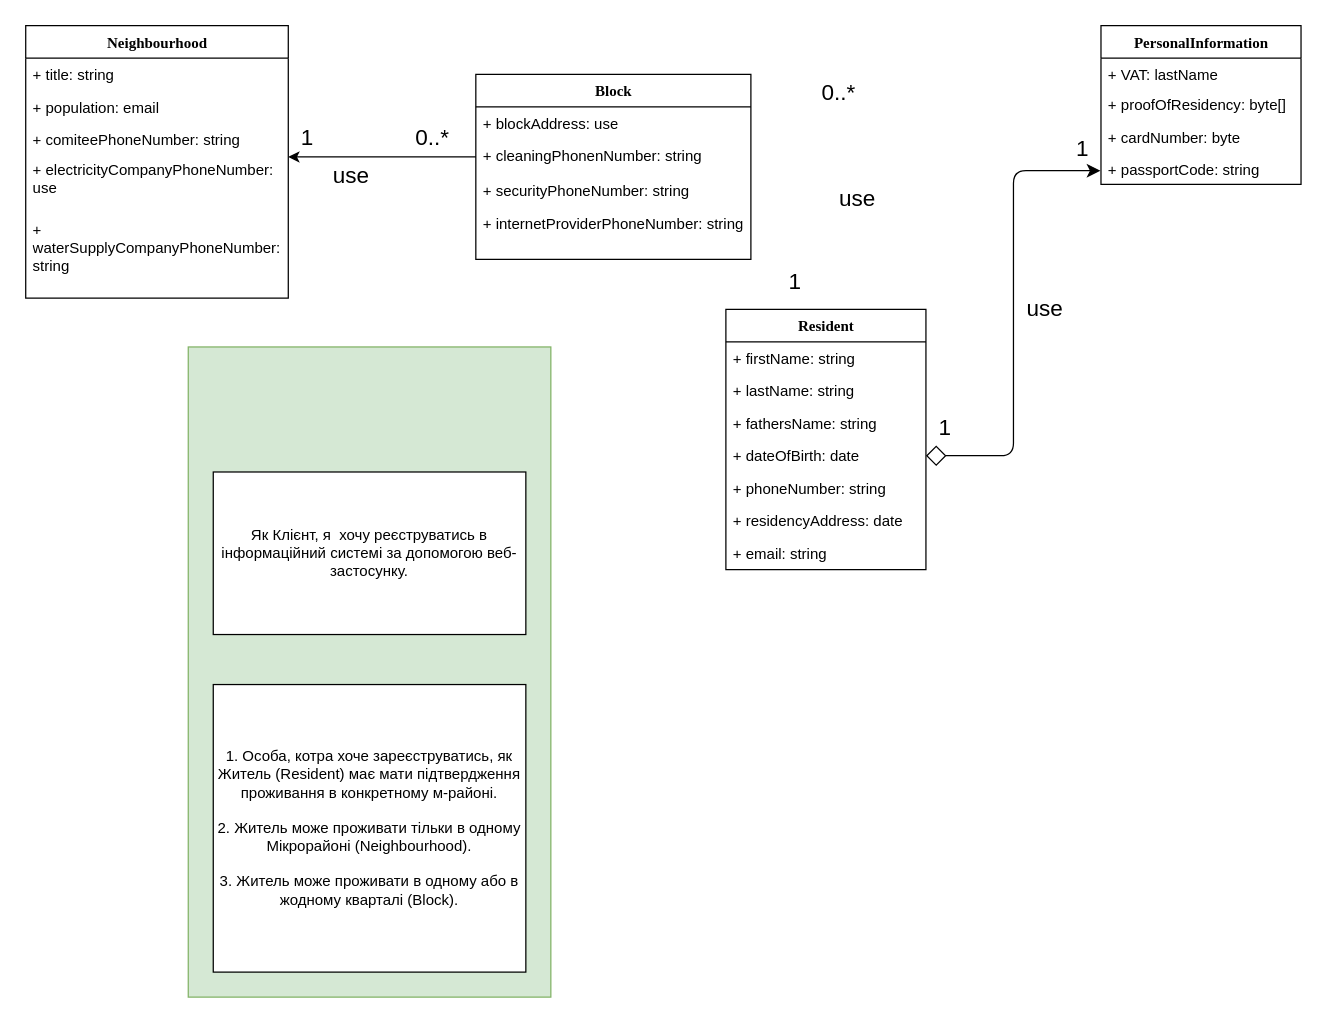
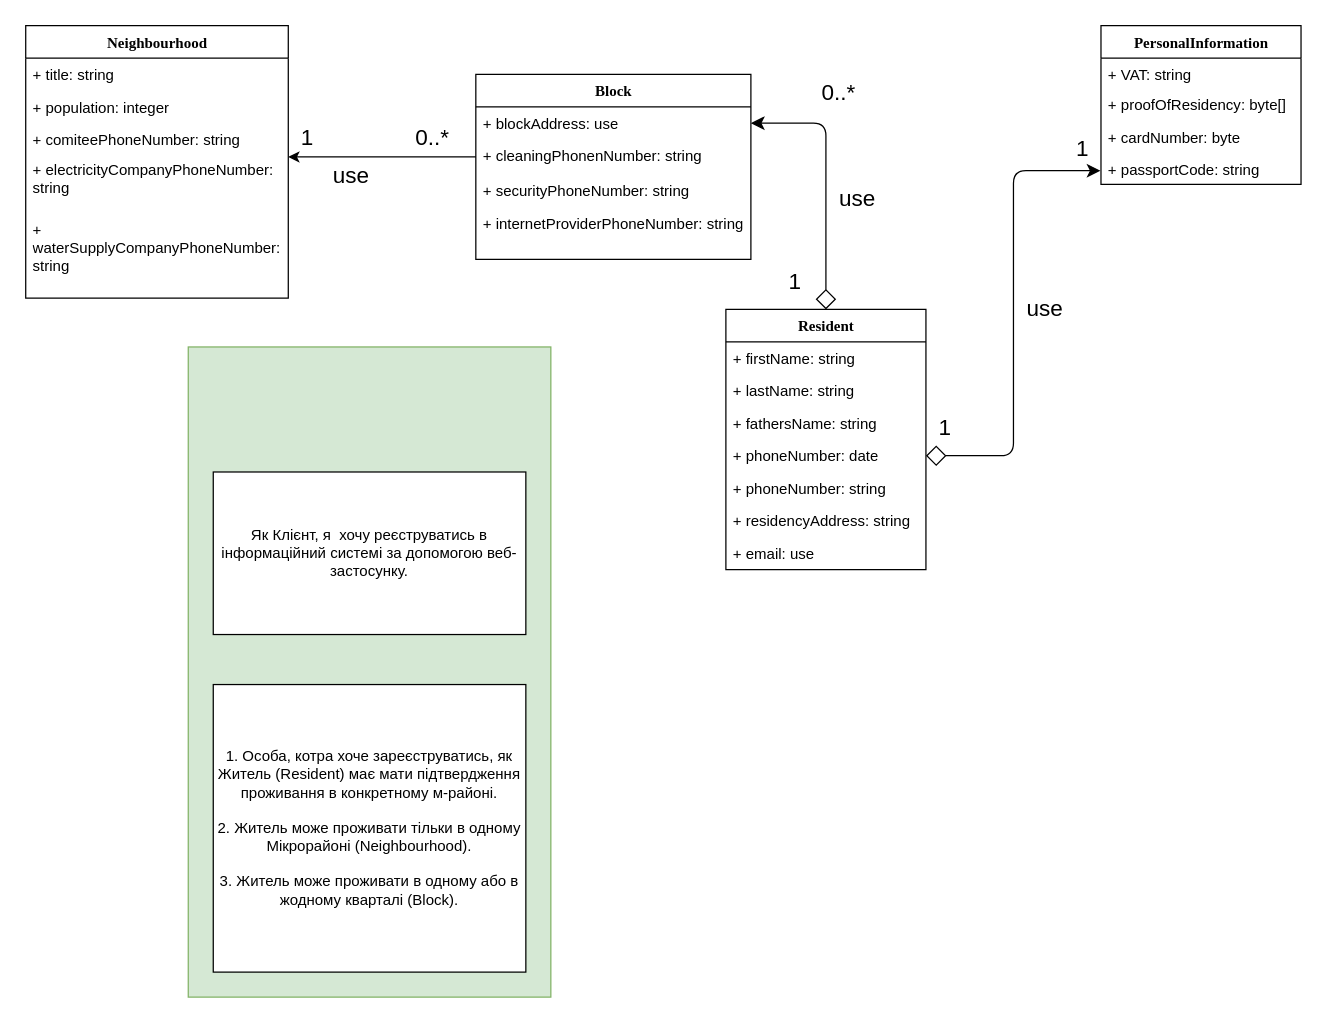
node "+ VAT: lastName": label "+ VAT: lastName" -> "+ VAT: string"
node "+ population: email": label "+ population: email" -> "+ population: integer"
node "+ electricityCompanyPhoneNumber: use": label "+ electricityCompanyPhoneNumber: use" -> "+ electricityCompanyPhoneNumber: string"
edge "+ blockAddress: use" -- "Resident": added
node "+ dateOfBirth: date": label "+ dateOfBirth: date" -> "+ phoneNumber: date"
node "+ residencyAddress: date": label "+ residencyAddress: date" -> "+ residencyAddress: string"
node "+ email: string": label "+ email: string" -> "+ email: use"
